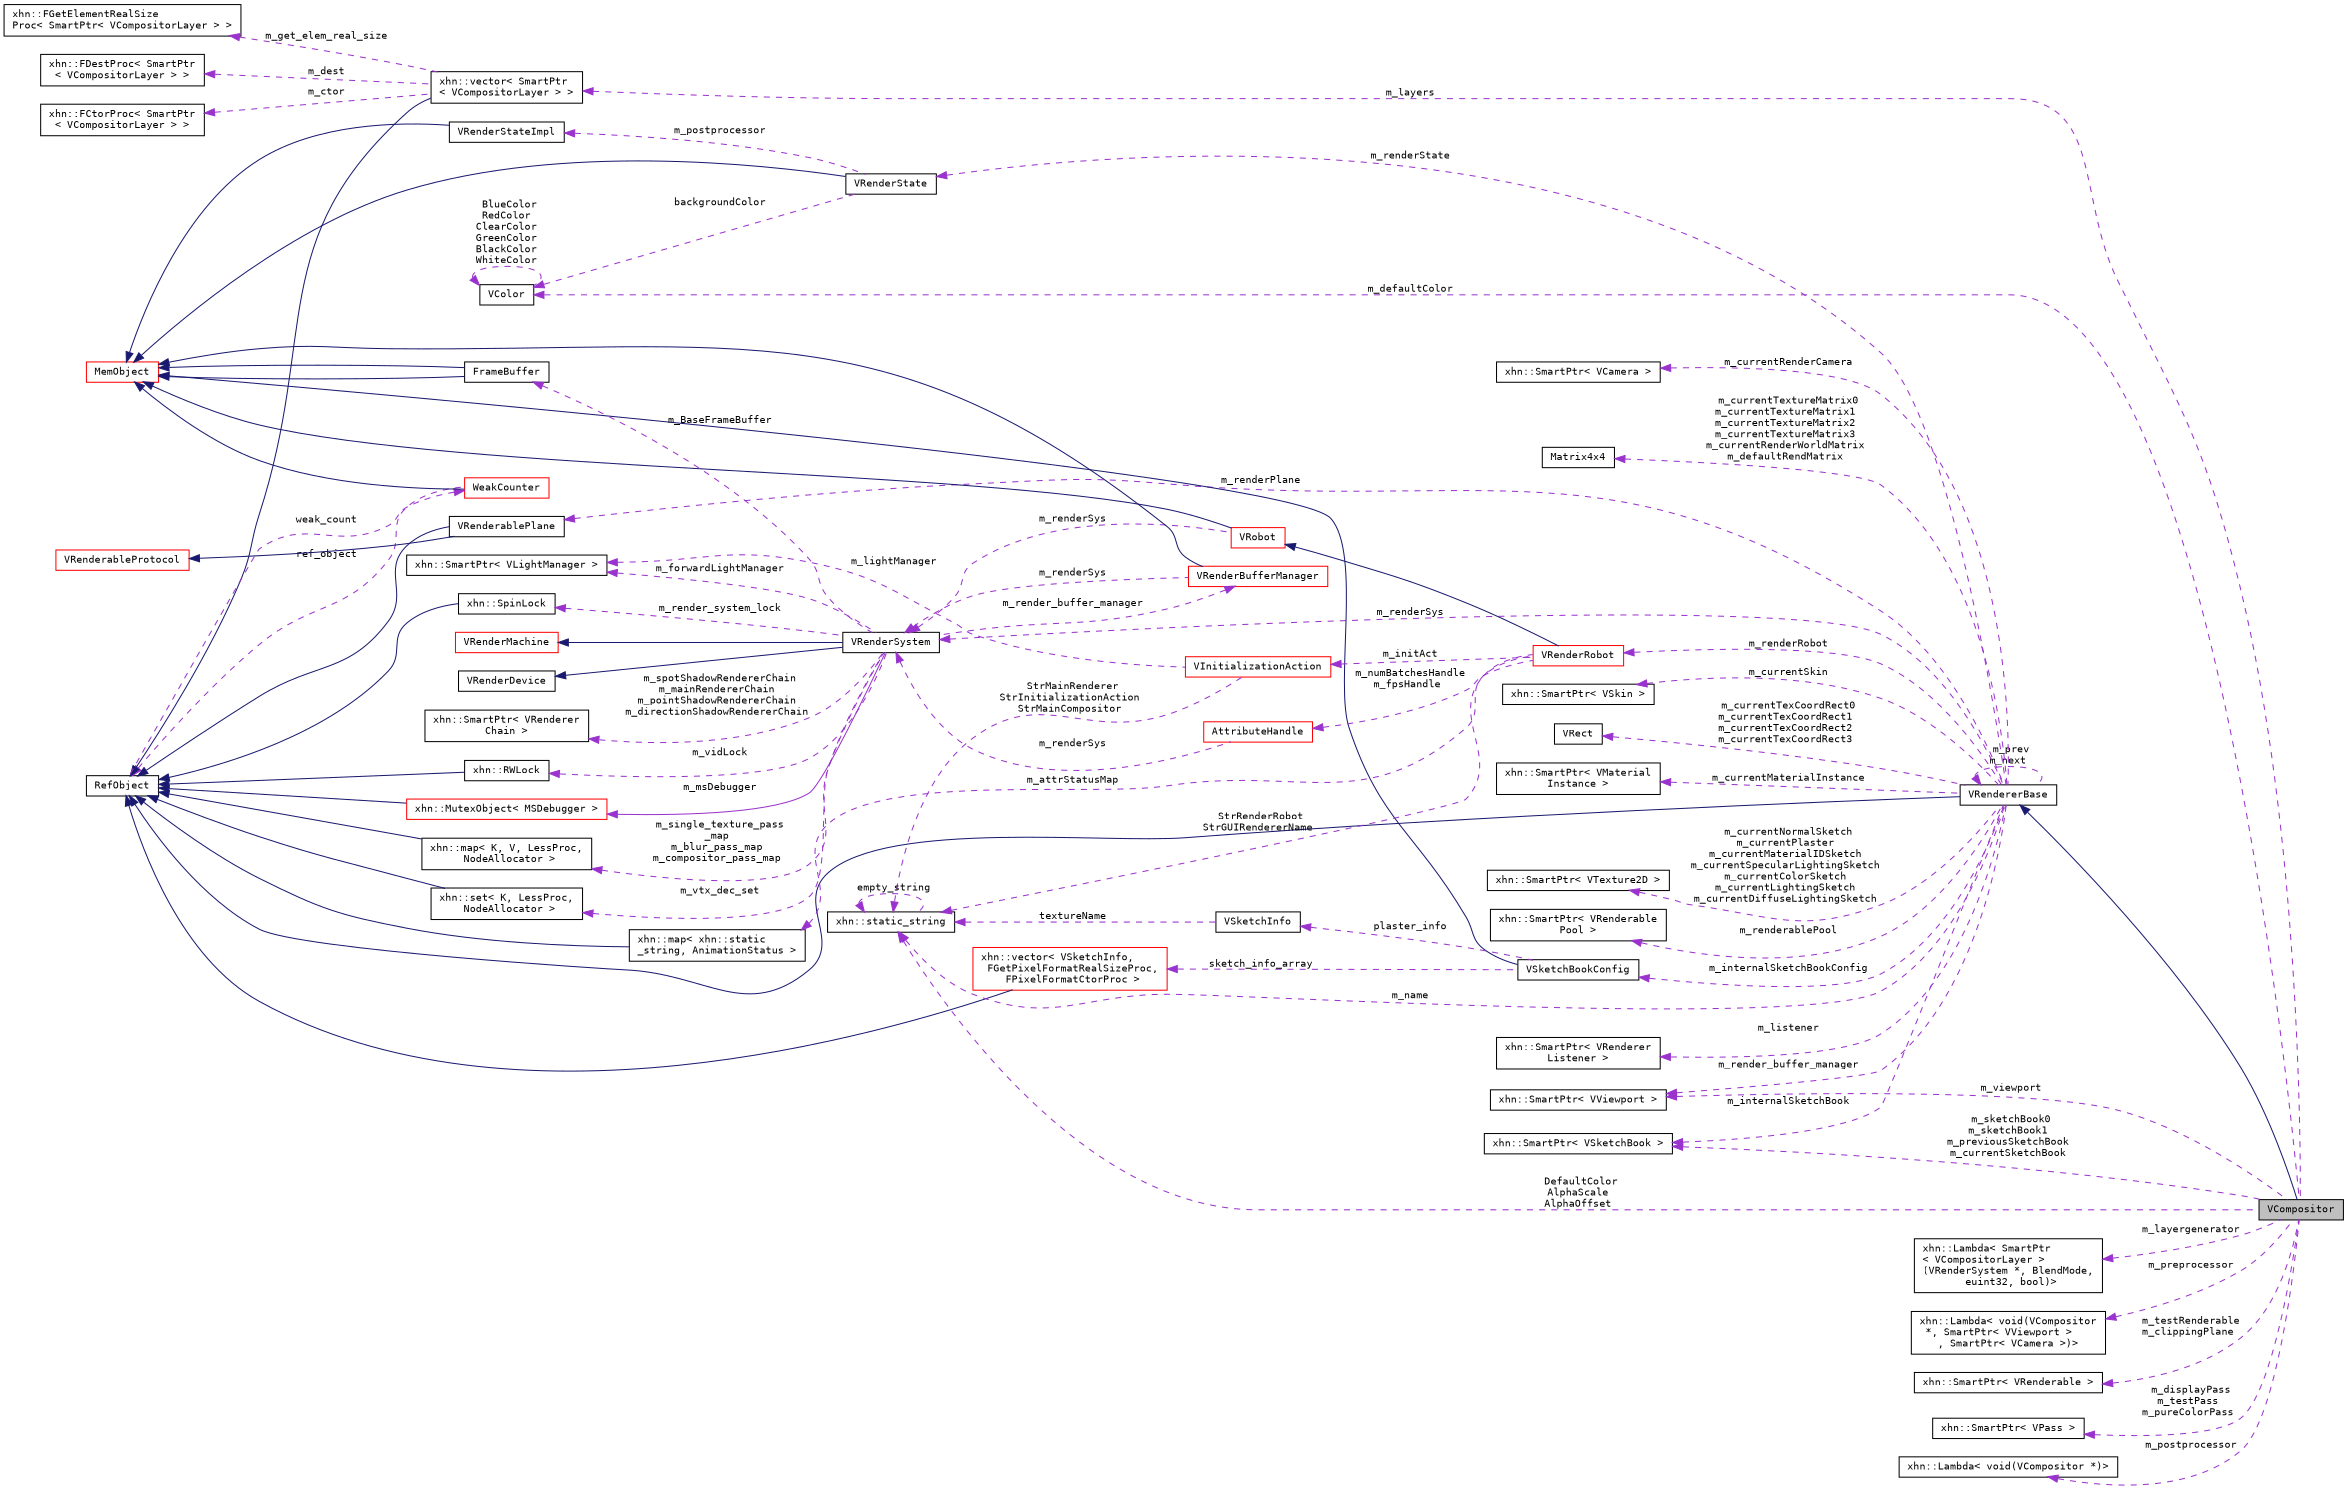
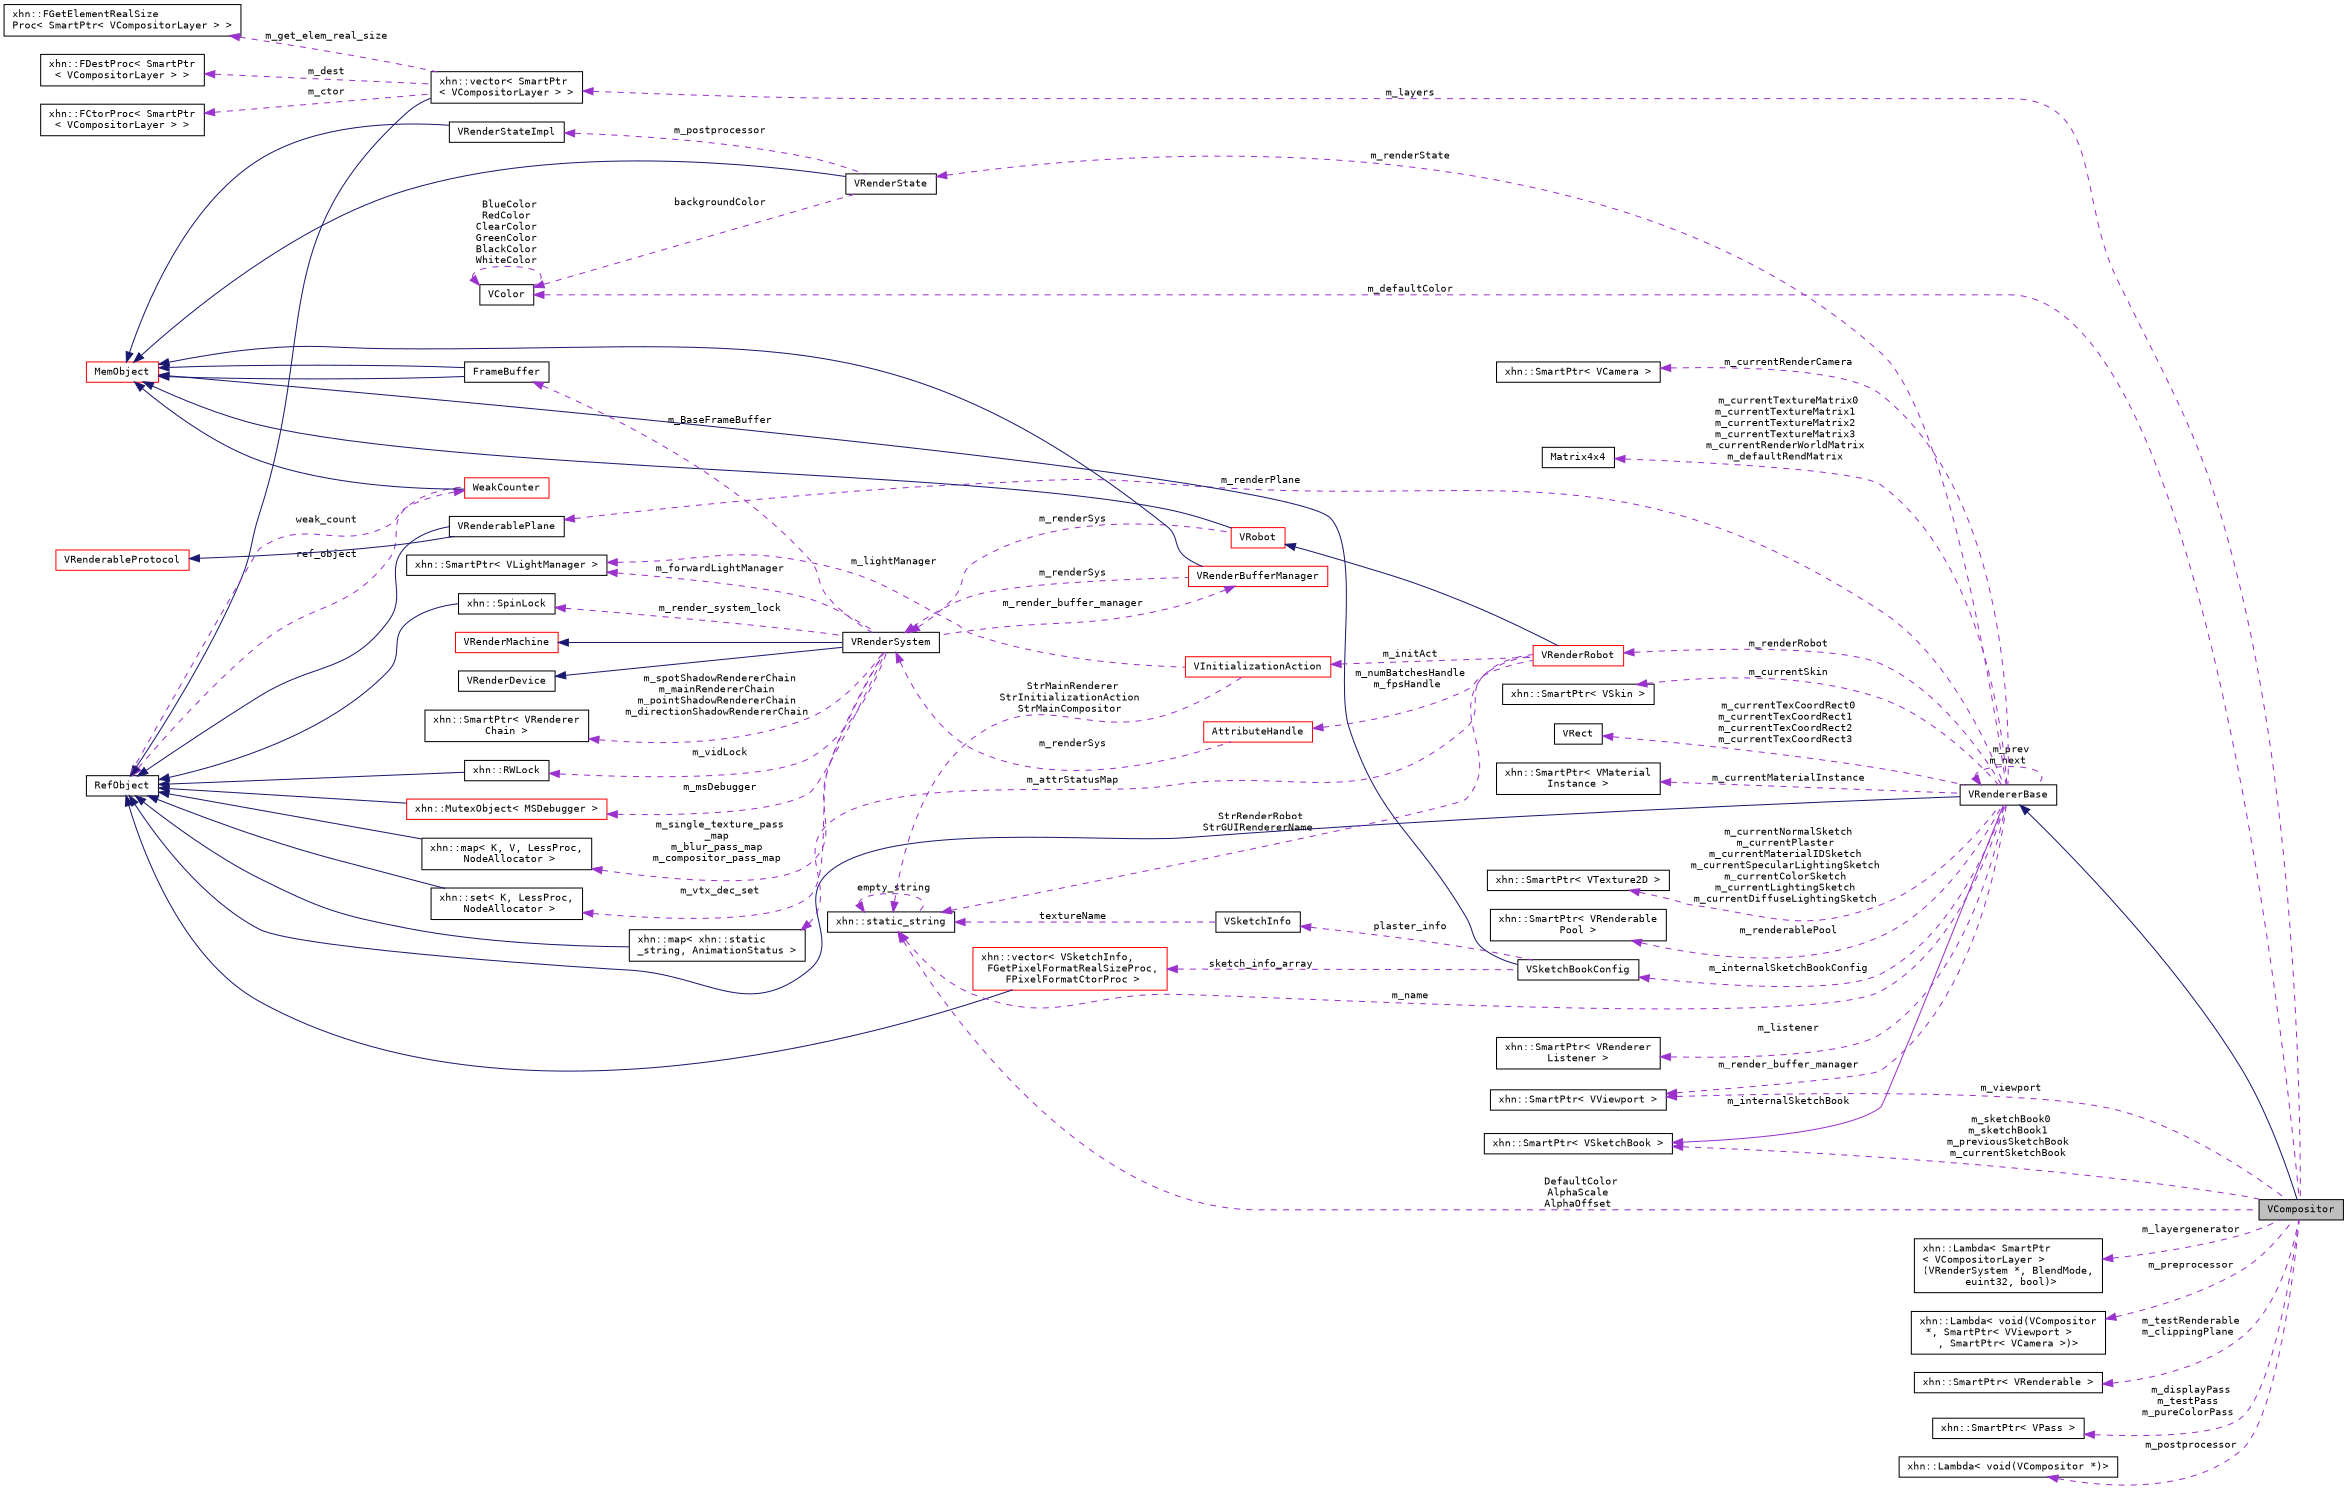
edge "VRendererBase" -> "VRenderSystem": removed, label "m_renderSys"
edge "VRenderSystem" -> "xhn::MutexObject< MSDebugger >": style solid -> dashed
edge "VRendererBase" -> "xhn::SmartPtr< VSketchBook >": style dashed -> solid
